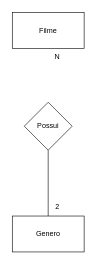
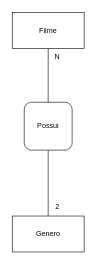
edge "Filme" -- "Possui": added
node "Possui": shape diamond -> rounded rectangle
